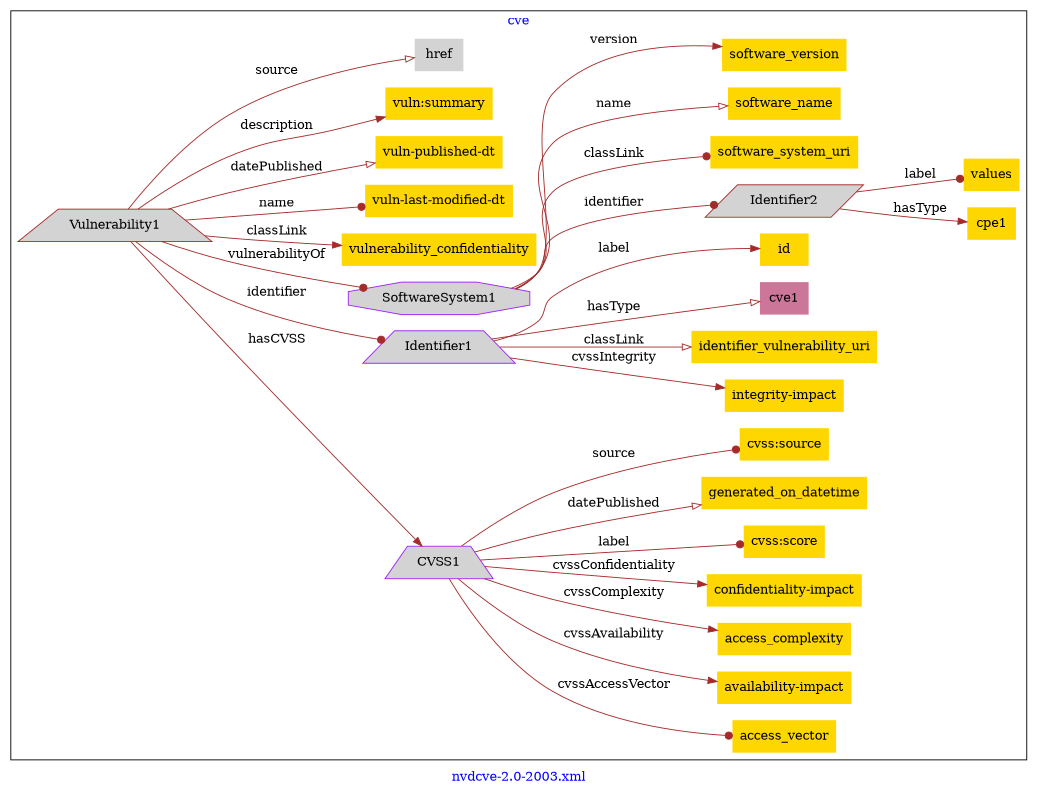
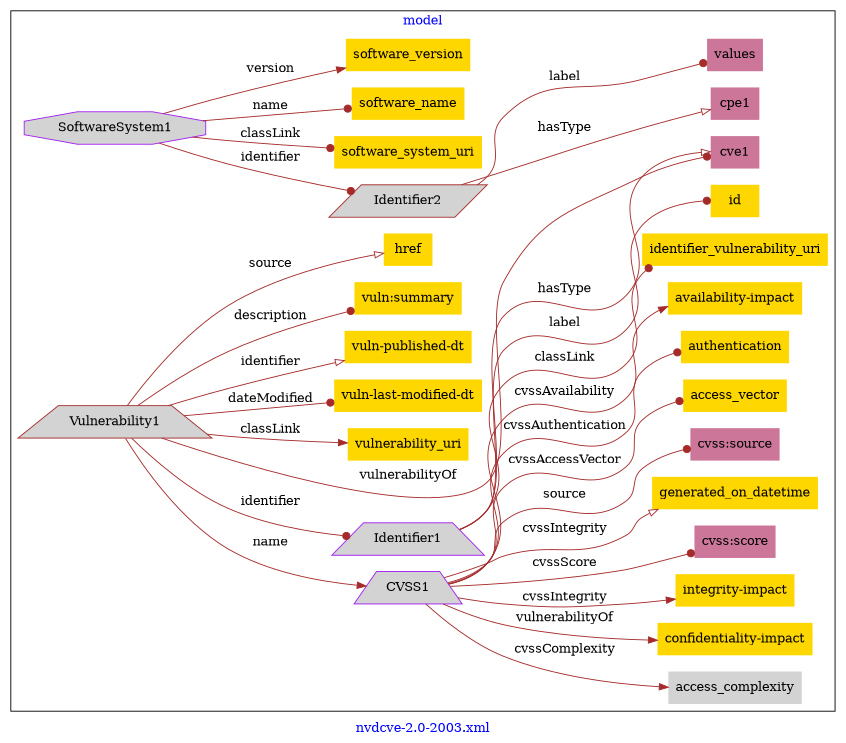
cluster "cve": label "cve" -> "model"
node "href": fillcolor lightgray -> gold
edge "SoftwareSystem1" -> "software_name": arrowhead onormal -> dot
edge "Vulnerability1" -> "vuln:summary": arrowhead normal -> dot
edge "Vulnerability1" -> "vuln-published-dt": label "datePublished" -> "identifier"
node "values": fillcolor gold -> #cc7799
edge "Vulnerability1" -> "vuln-last-modified-dt": label "name" -> "dateModified"
edge "Identifier2" -> "cpe1": arrowhead normal -> onormal
node "cpe1": fillcolor gold -> #cc7799
node "vulnerability_confidentiality": label "vulnerability_confidentiality" -> "vulnerability_uri"
edge "Vulnerability1" -> "SoftwareSystem1": now "Vulnerability1" -> "cve1"
edge "Identifier1" -> "id": arrowhead normal -> dot
edge "Vulnerability1" -> "CVSS1": label "hasCVSS" -> "name"
edge "Identifier1" -> "identifier_vulnerability_uri": arrowhead onormal -> dot
node "authentication": added
edge "Identifier1" -> "integrity-impact": now "CVSS1" -> "integrity-impact"
node "cvss:source": fillcolor gold -> #cc7799
edge "CVSS1" -> "generated_on_datetime": label "datePublished" -> "cvssIntegrity"
edge "CVSS1" -> "cvss:score": label "label" -> "cvssScore"
node "cvss:score": fillcolor gold -> #cc7799
edge "CVSS1" -> "confidentiality-impact": label "cvssConfidentiality" -> "vulnerabilityOf"
node "access_complexity": fillcolor gold -> lightgray
